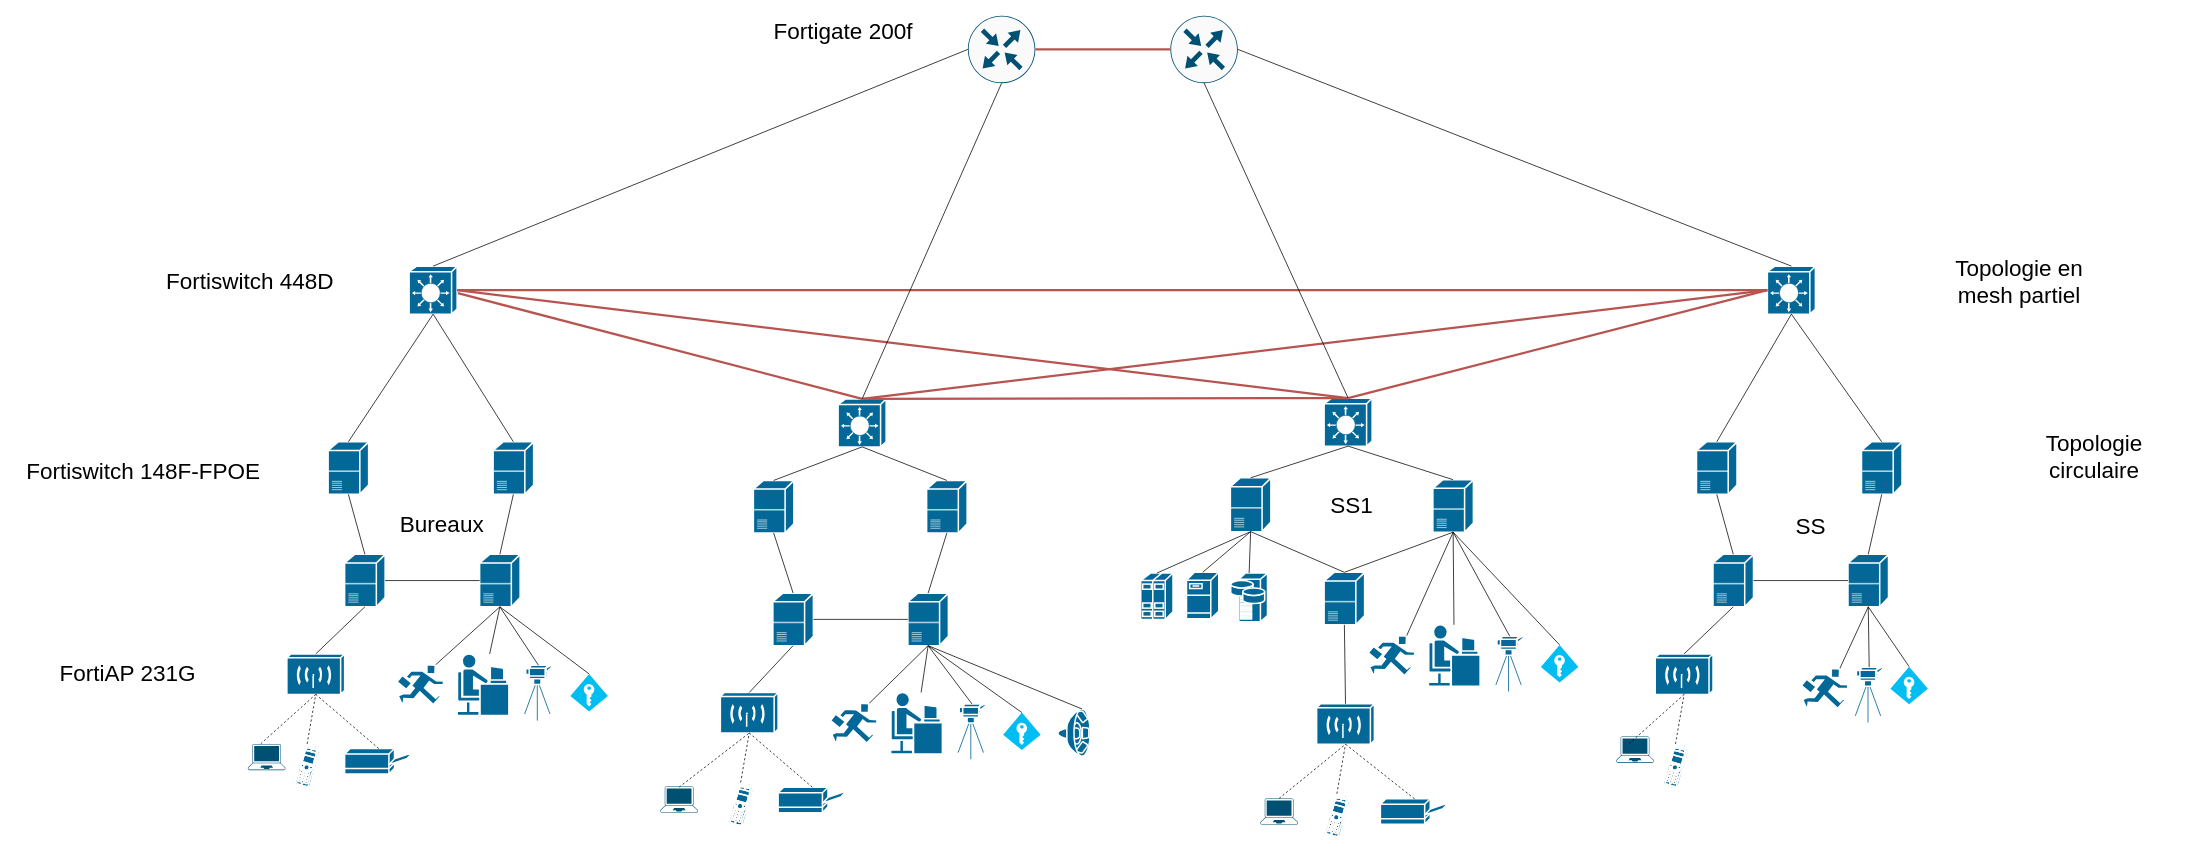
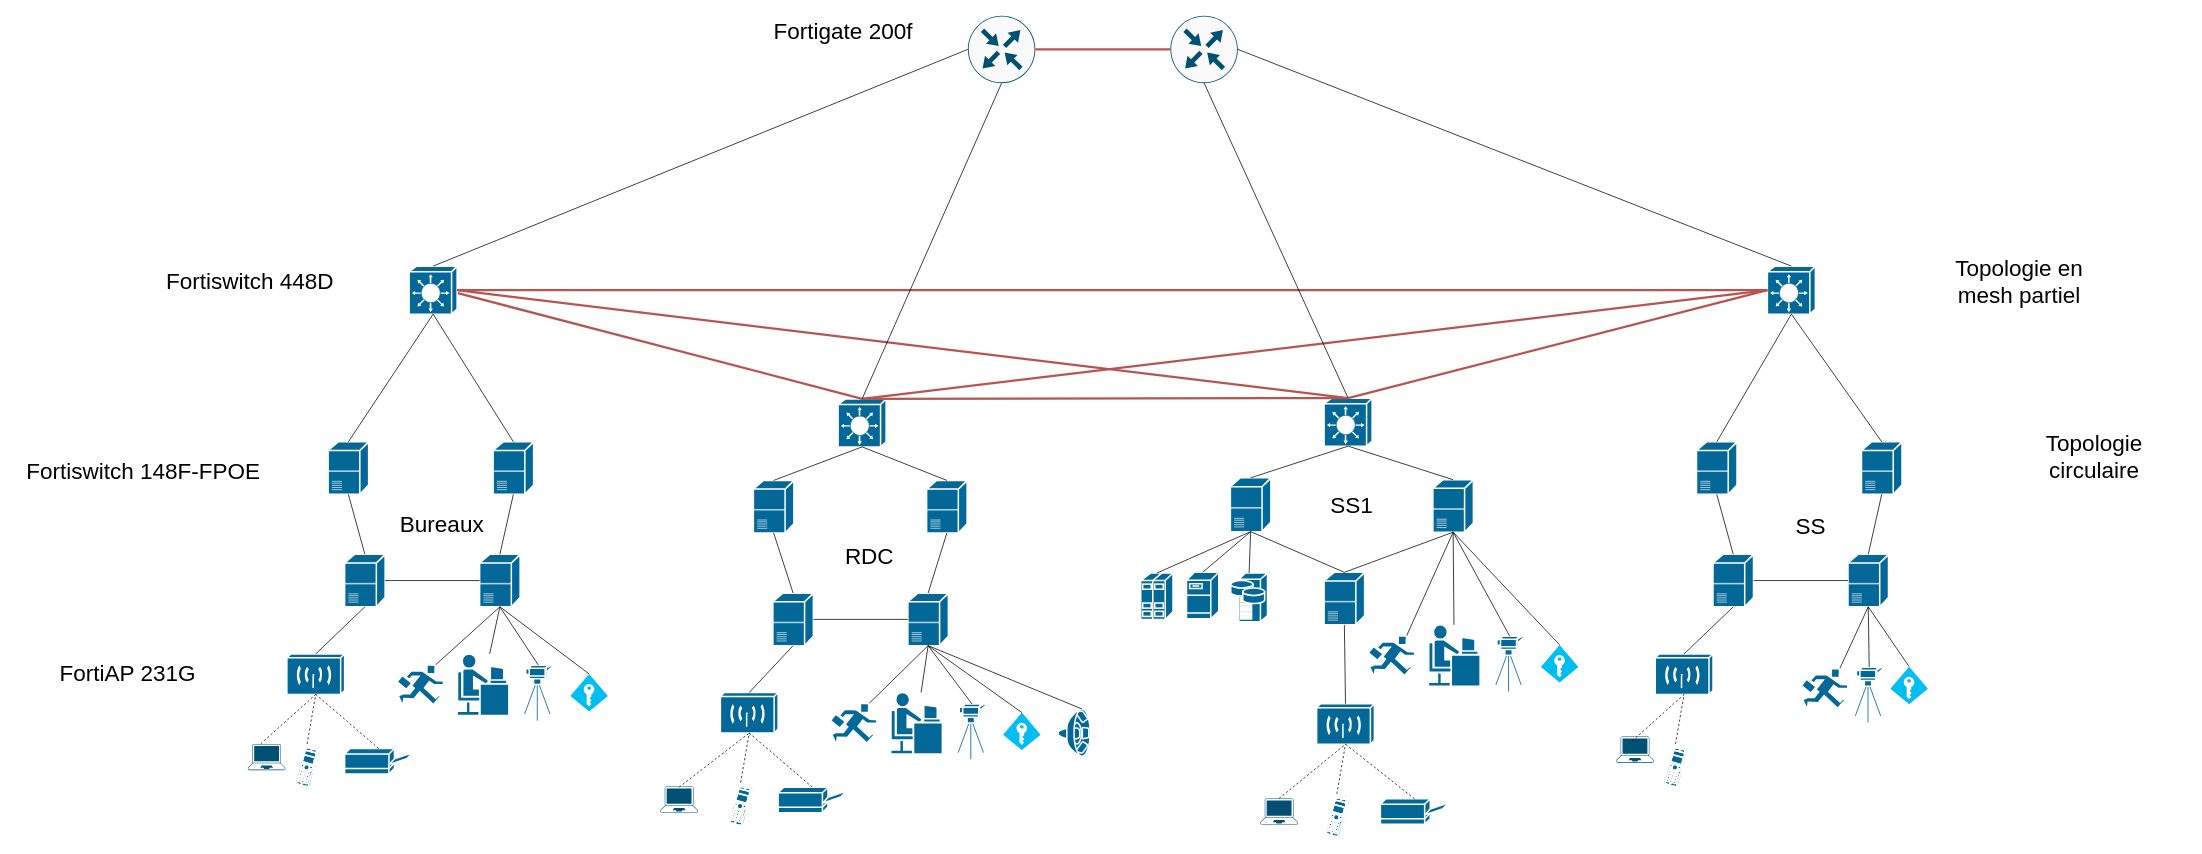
node "RDC": added
